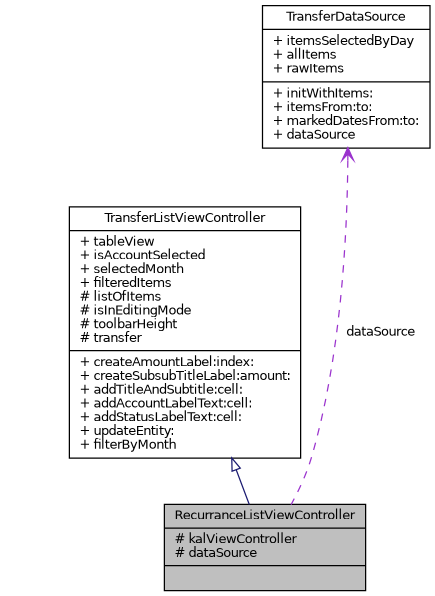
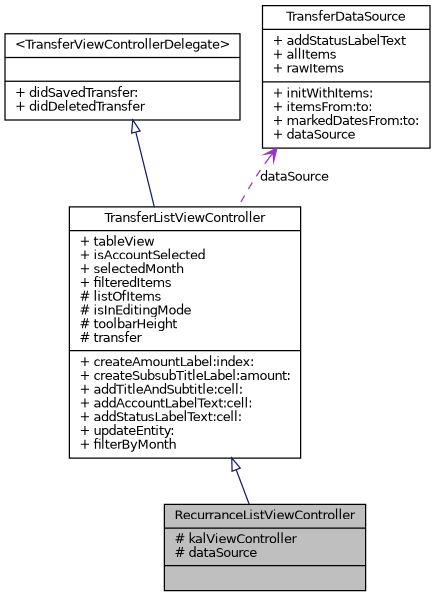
node "TransferDataSource": text "+ itemsSelectedByDay" -> "+ addStatusLabelText"
node "<TransferViewControllerDelegate>": added
edge "RecurranceListViewController" -> "TransferDataSource": now "TransferListViewController" -> "TransferDataSource"
